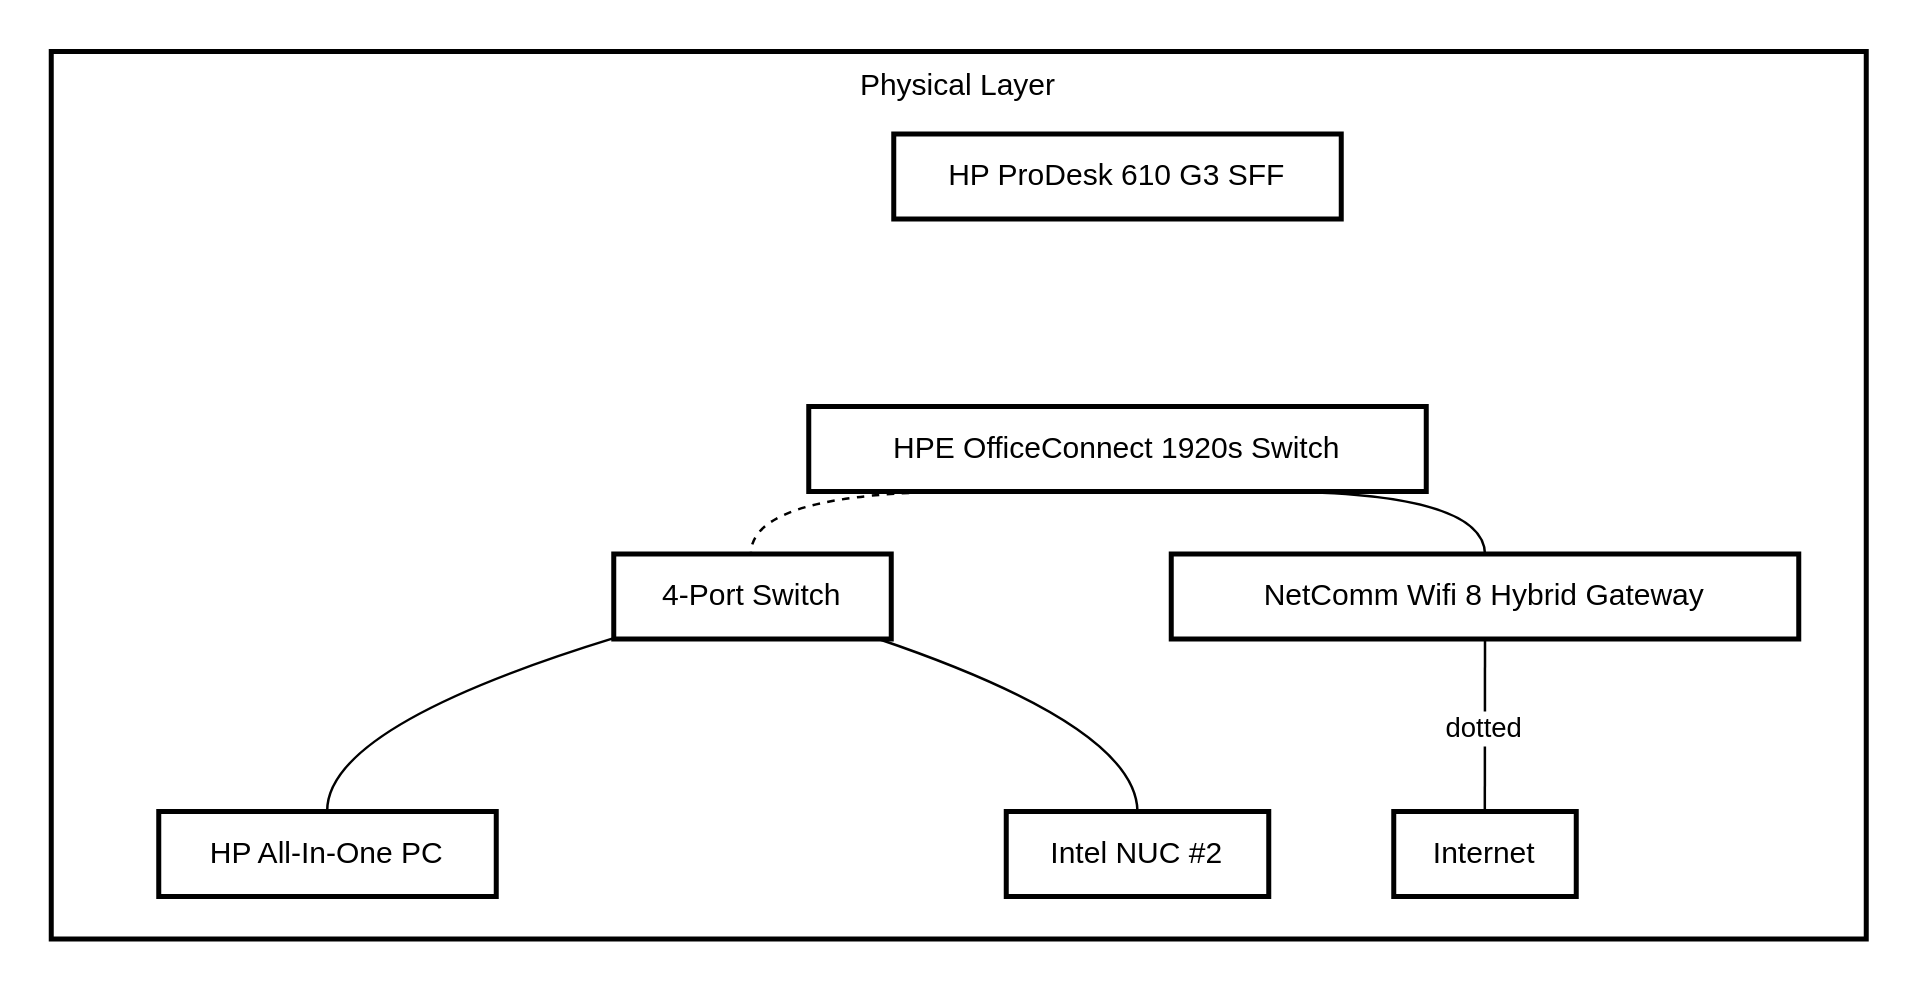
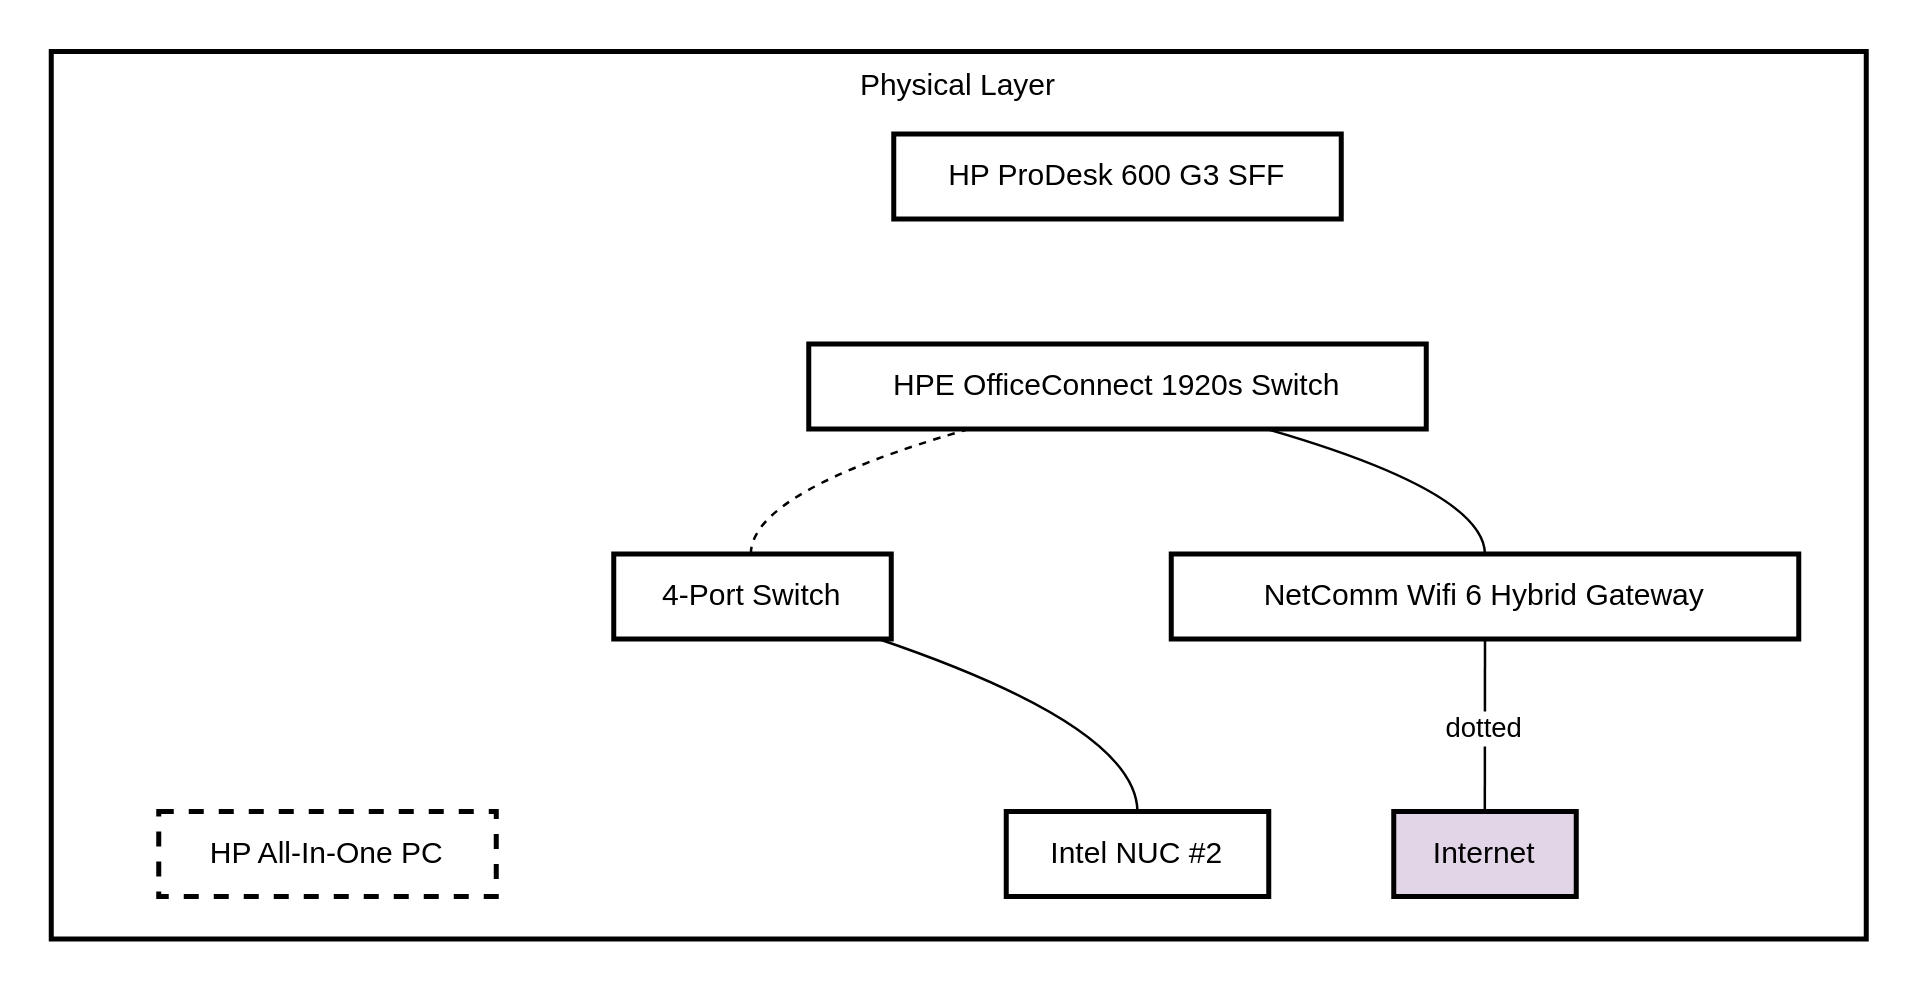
node "HP ProDesk 610 G3 SFF": label "HP ProDesk 610 G3 SFF" -> "HP ProDesk 600 G3 SFF"
node "HPE OfficeConnect 1920s Switch": moved (1118, 449) -> (1118, 386)
node "NetComm Wifi 8 Hybrid Gateway": label "NetComm Wifi 8 Hybrid Gateway" -> "NetComm Wifi 6 Hybrid Gateway"
edge "4-Port Switch" -- "HP All-In-One PC": removed
node "HP All-In-One PC": style solid -> dashed
node "Internet": fillcolor #ffffff -> #e1d5e7
